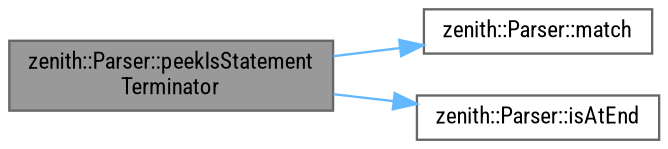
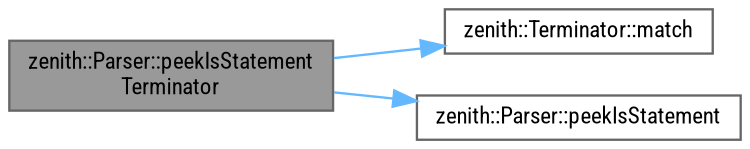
node "zenith::Parser::match": label "zenith::Parser::match" -> "zenith::Terminator::match"
node "zenith::Parser::isAtEnd": label "zenith::Parser::isAtEnd" -> "zenith::Parser::peekIsStatement"
